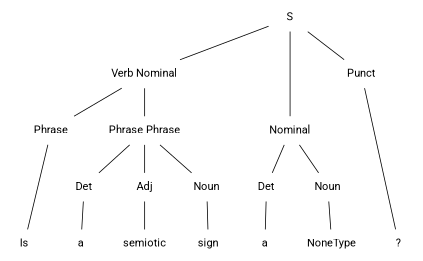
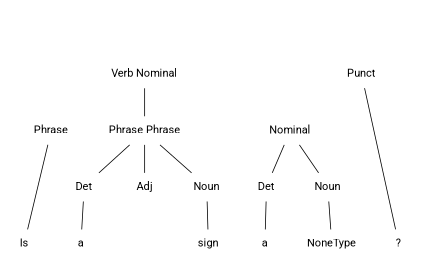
node "S": removed
edge "Verb Nominal" -- "Phrase": removed
node "semiotic": removed
